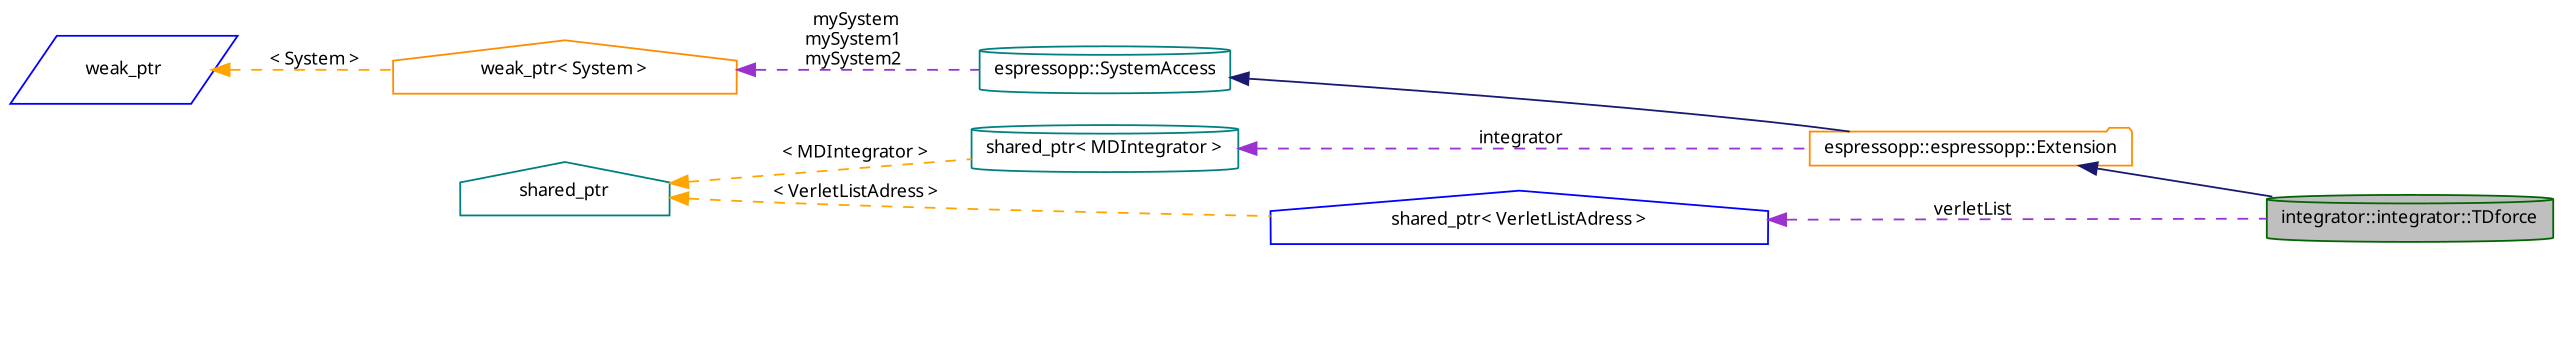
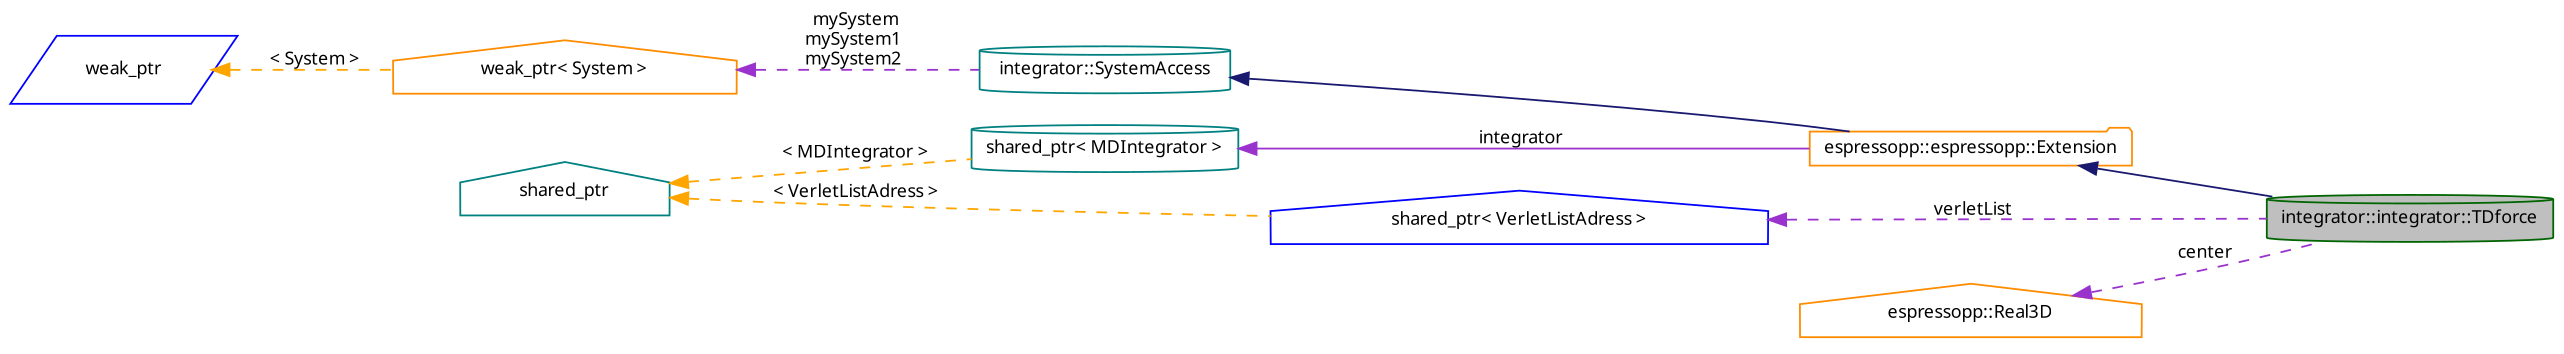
node "espressopp::SystemAccess": label "espressopp::SystemAccess" -> "integrator::SystemAccess"
edge "espressopp::espressopp::Extension" -> "shared_ptr< MDIntegrator >": style dashed -> solid
node "espressopp::Real3D": added
